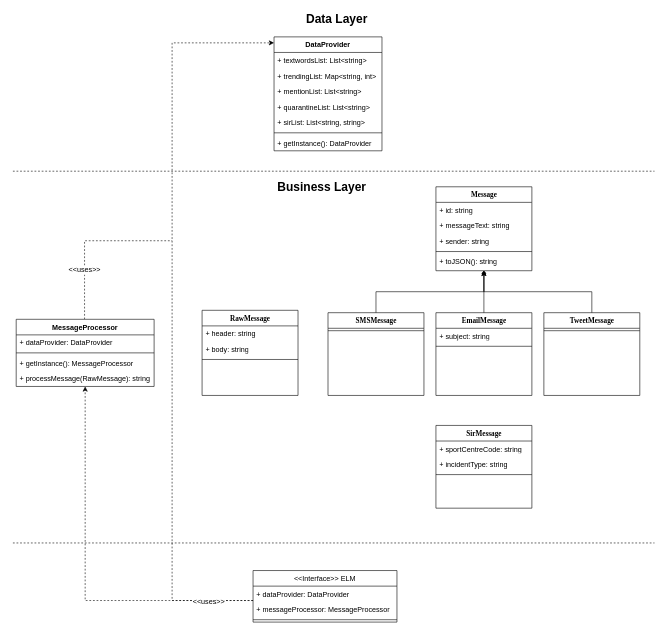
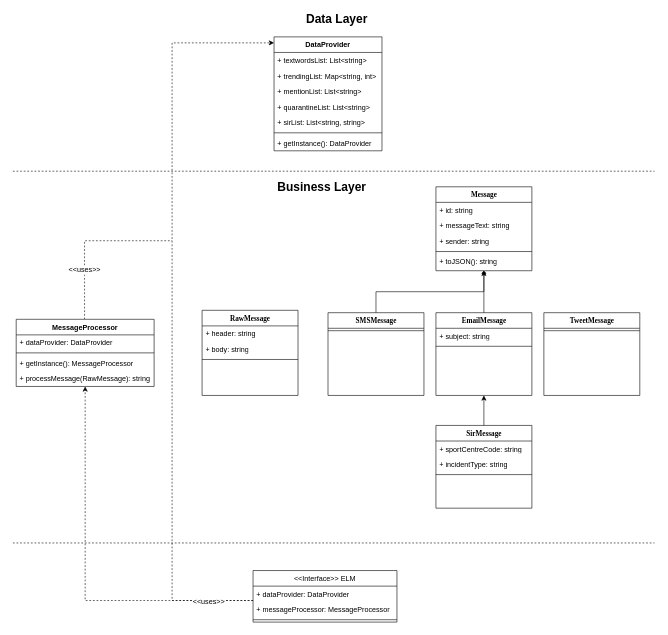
edge "TweetMessage" -> "Message": removed
edge "SirMessage" -> "EmailMessage": added
